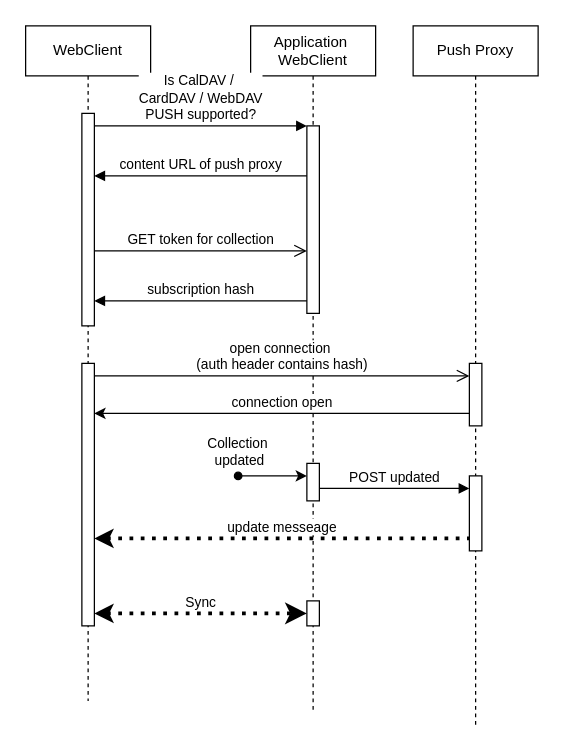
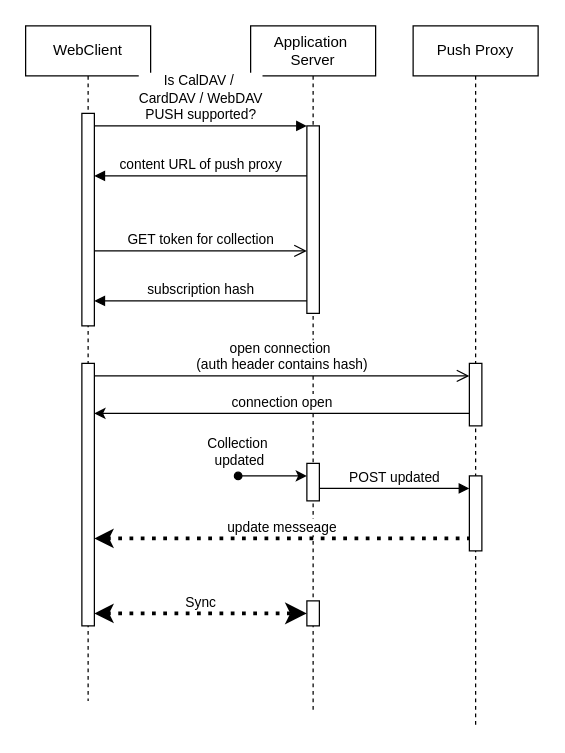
node "Application WebClient": label "Application WebClient" -> "Application Server"
